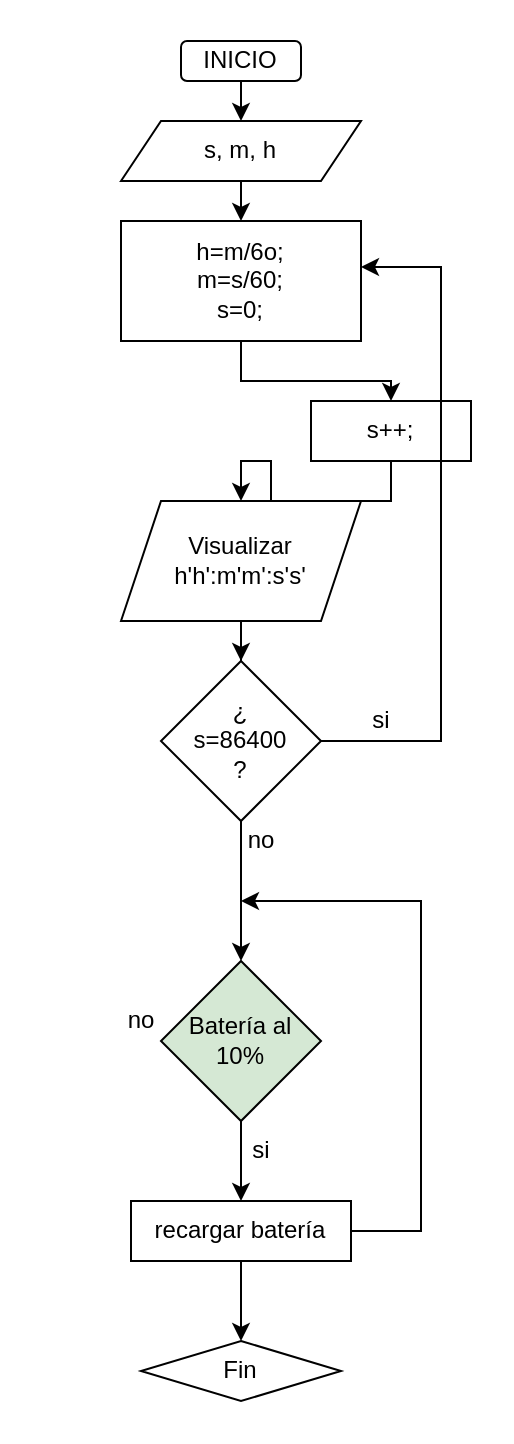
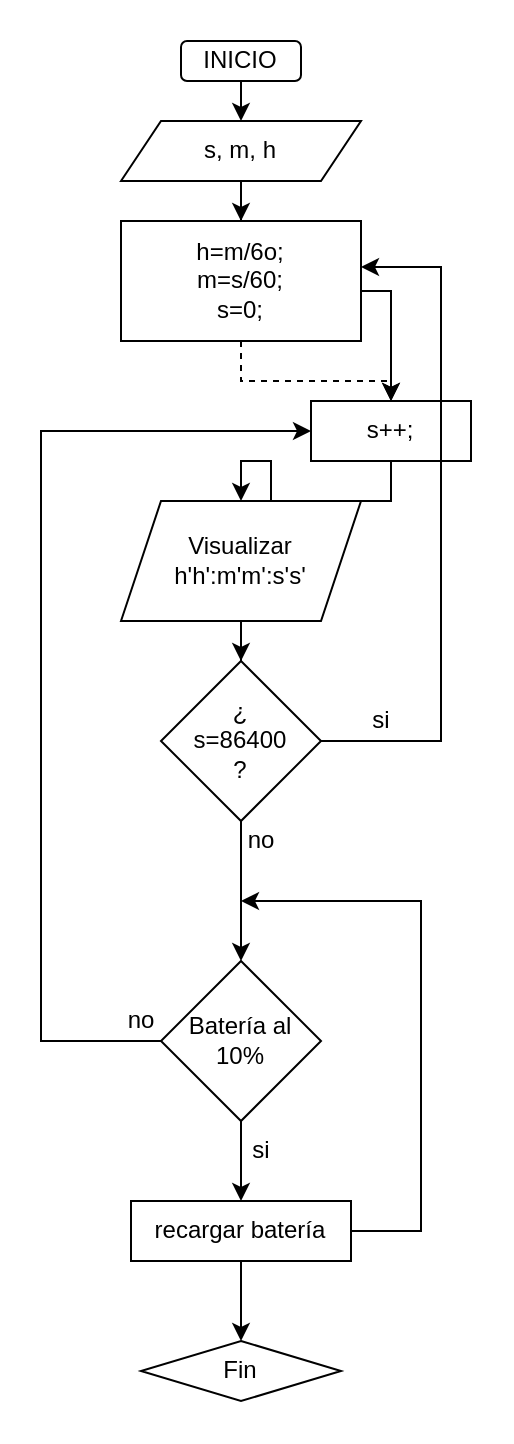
edge "s, m, h" -> "s++;": added
edge "h=m/6o; m=s/60; s=0;" -> "s++;": style solid -> dashed
edge "Batería al 10%" -> "s++;": added
node "Batería al 10%": fillcolor #d5e8d4 -> #ffffff
